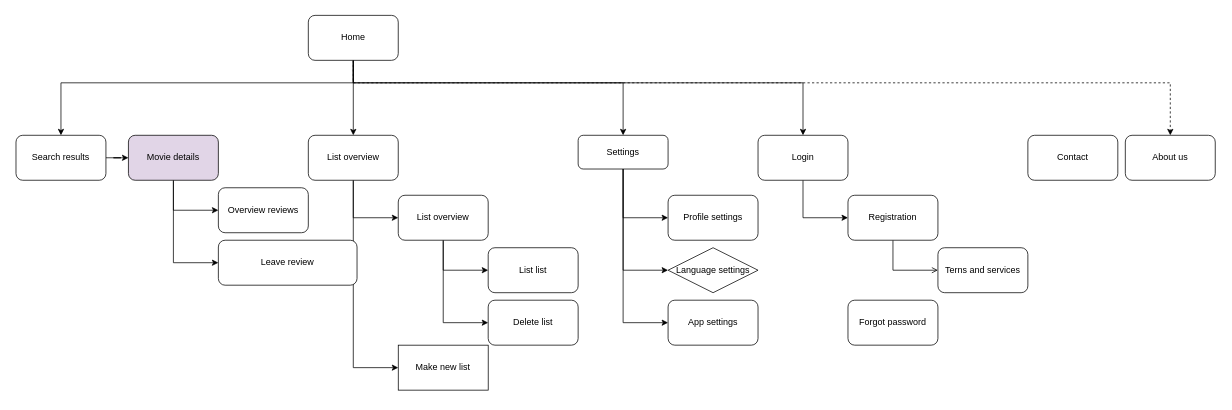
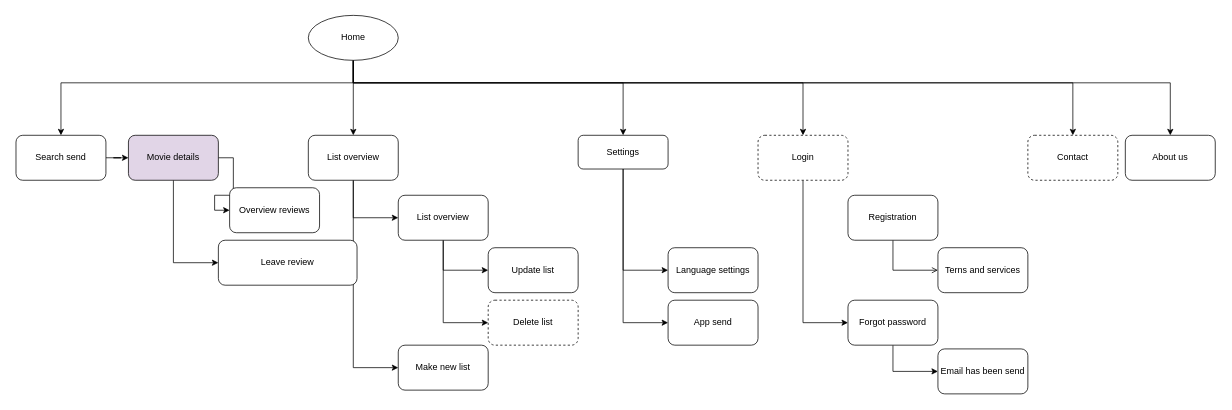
node "Home": shape rounded rectangle -> ellipse
edge "Home" -> "About us": style dashed -> solid
edge "Home" -> "Contact": added
node "Search results": label "Search results" -> "Search send"
node "Login": style solid -> dashed
node "Contact": style solid -> dashed
node "Overview reviews": moved (263, 210) -> (274, 210)
edge "Settings" -> "Profile settings": removed
node "Profile settings": removed
edge "Login" -> "Registration": removed
node "List list": label "List list" -> "Update list"
node "Language settings": shape diamond -> rounded rectangle
node "Delete list": style solid -> dashed
node "App settings": label "App settings" -> "App send"
edge "Login" -> "Forgot password": added
node "Make new list": shape rectangle -> rounded rectangle
edge "Forgot password" -> "Email has been send": added
node "Email has been send": added
